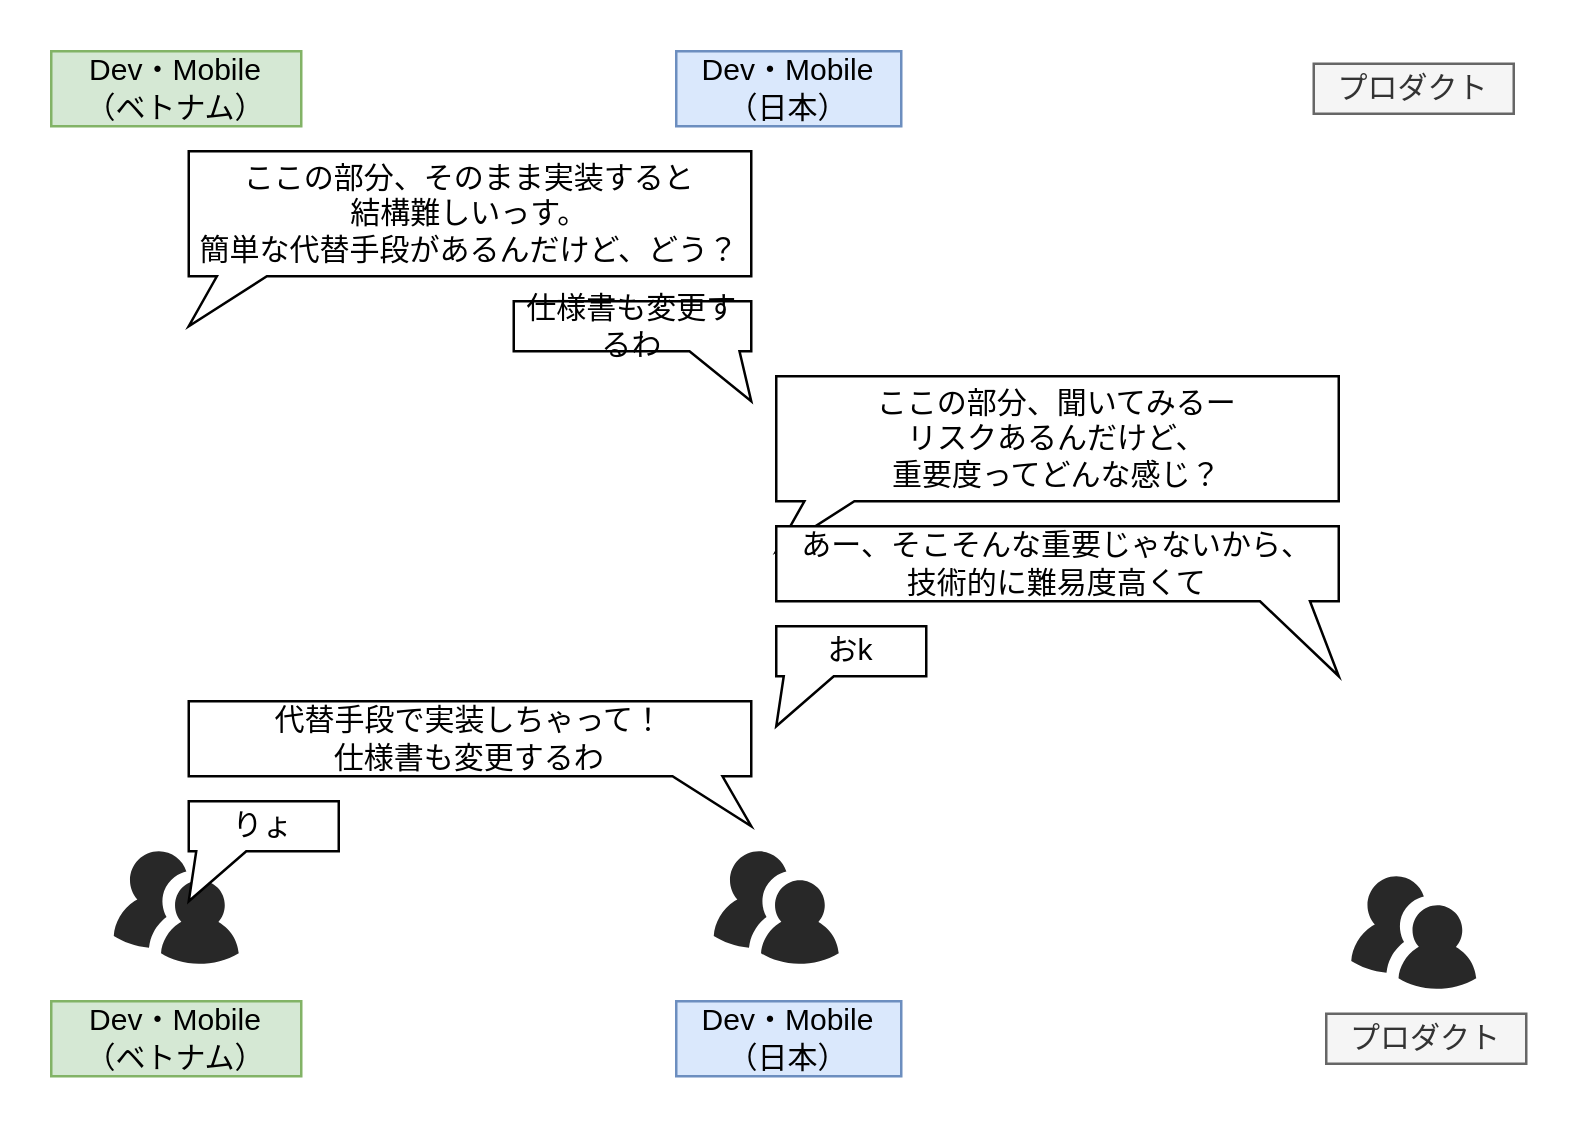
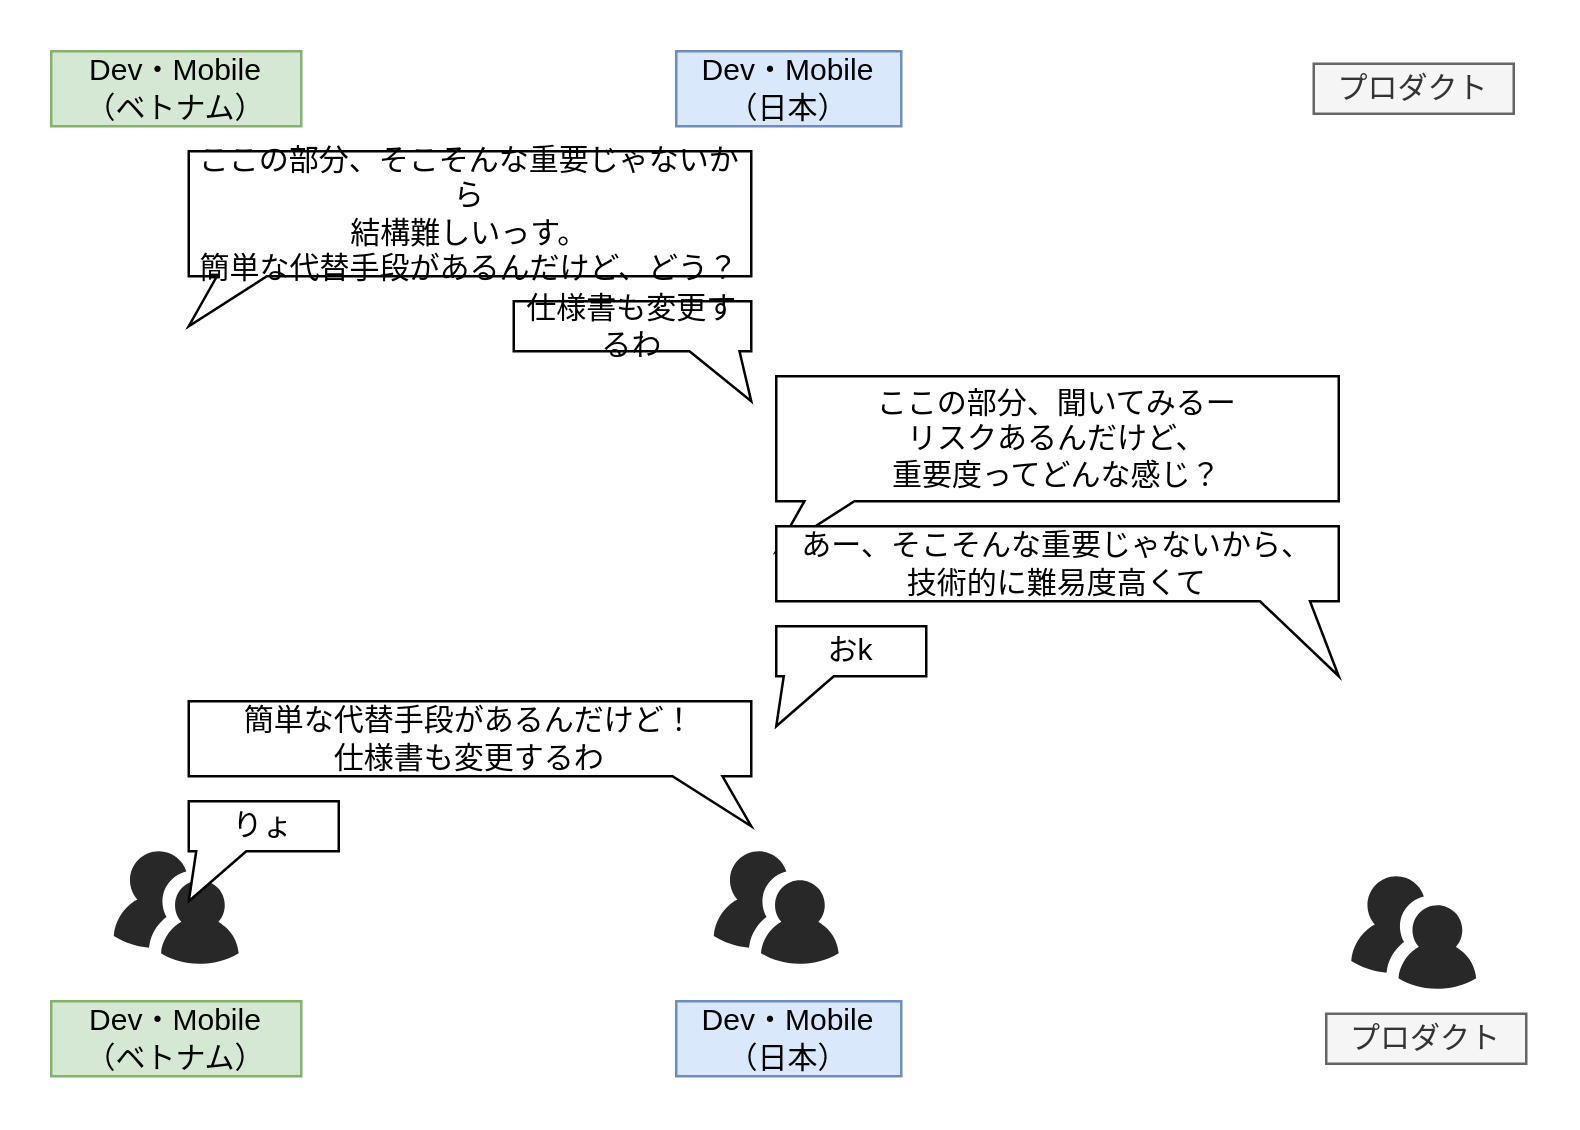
node "ここの部分、そのまま実装すると 結構難しいっす。 簡単な代替手段があるんだけど、どう？": label "ここの部分、そのまま実装すると 結構難しいっす。 簡単な代替手段があるんだけど、どう？" -> "ここの部分、そこそんな重要じゃないから 結構難しいっす。 簡単な代替手段があるんだけど、どう？"
node "代替手段で実装しちゃって！ 仕様書も変更するわ": label "代替手段で実装しちゃって！ 仕様書も変更するわ" -> "簡単な代替手段があるんだけど！ 仕様書も変更するわ"
